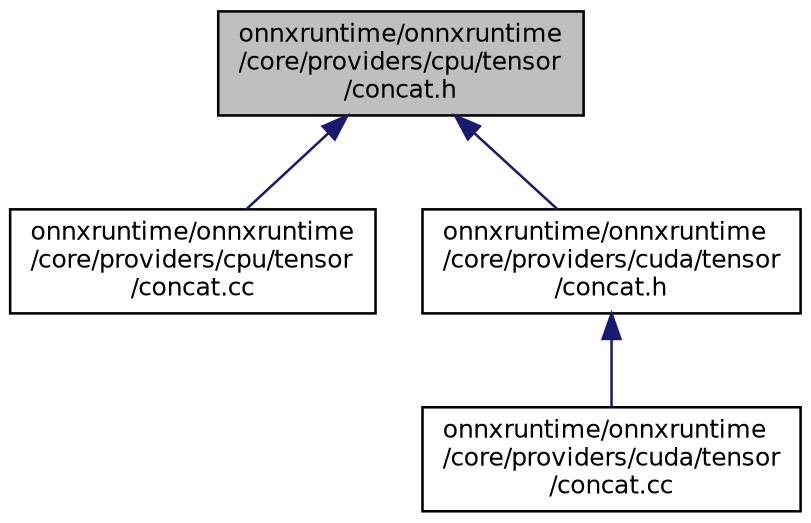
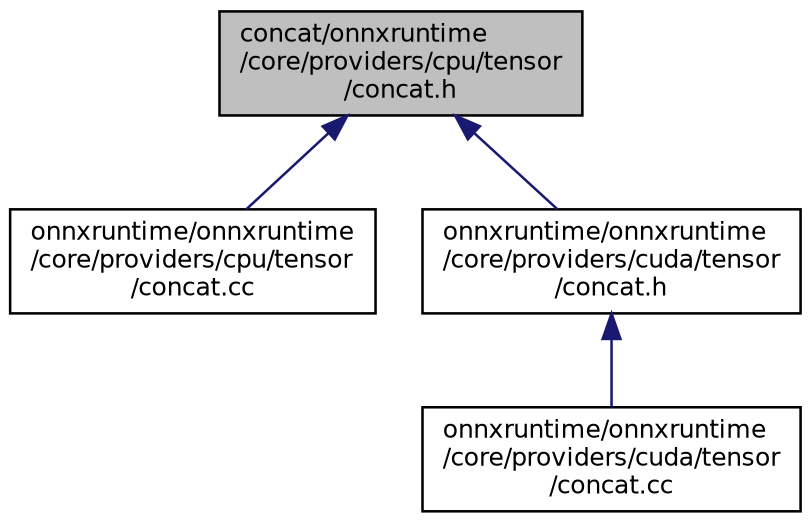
node "onnxruntime/onnxruntime /core/providers/cpu/tensor /concat.h": label "onnxruntime/onnxruntime /core/providers/cpu/tensor /concat.h" -> "concat/onnxruntime /core/providers/cpu/tensor /concat.h"
